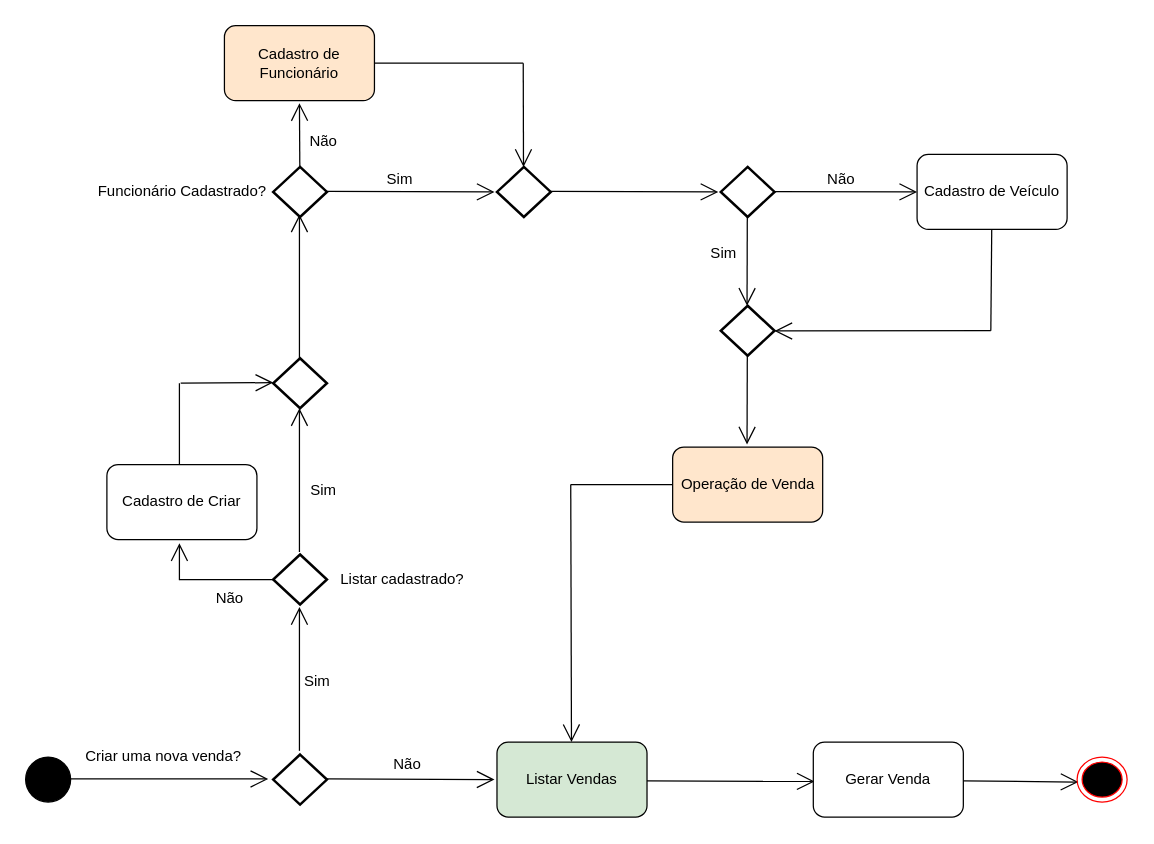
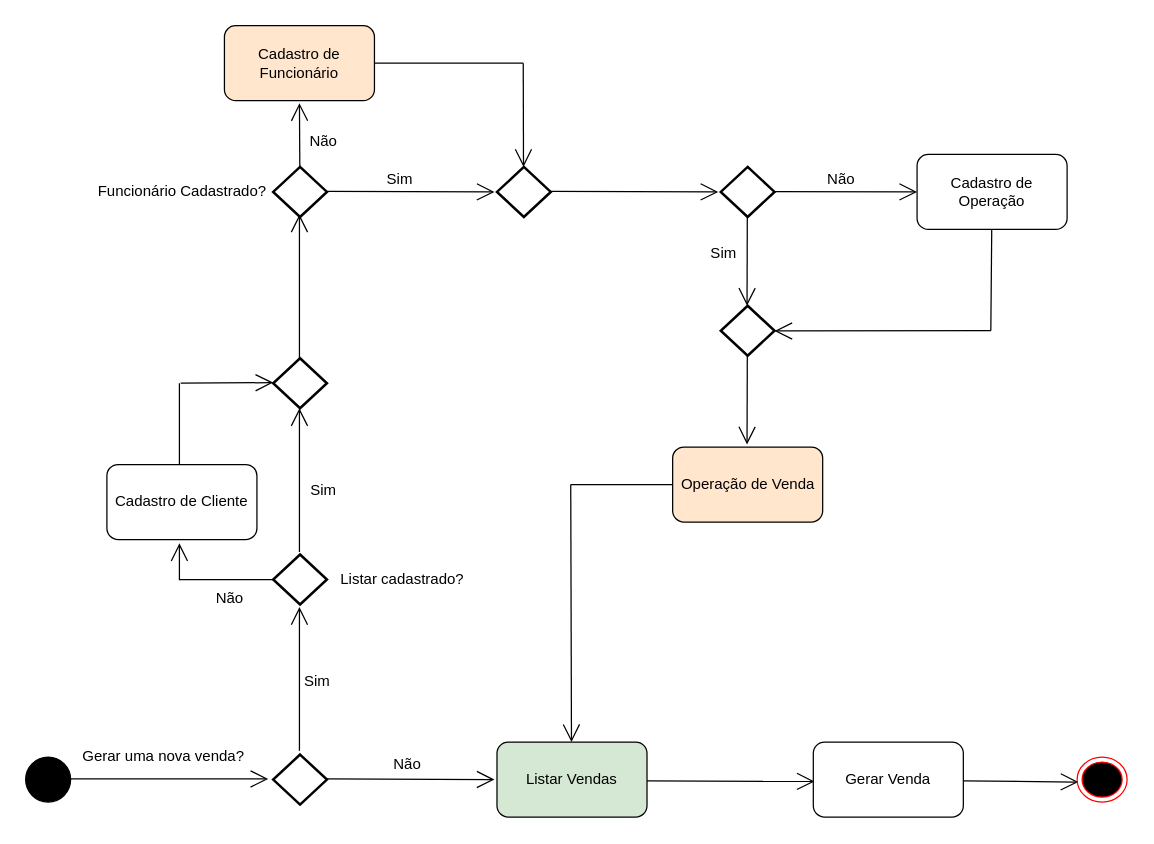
node "Cadastro de Veículo": label "Cadastro de Veículo" -> "Cadastro de Operação"
node "Cadastro de Criar": label "Cadastro de Criar" -> "Cadastro de Cliente"
node "Criar uma nova venda?": label "Criar uma nova venda?" -> "Gerar uma nova venda?"
